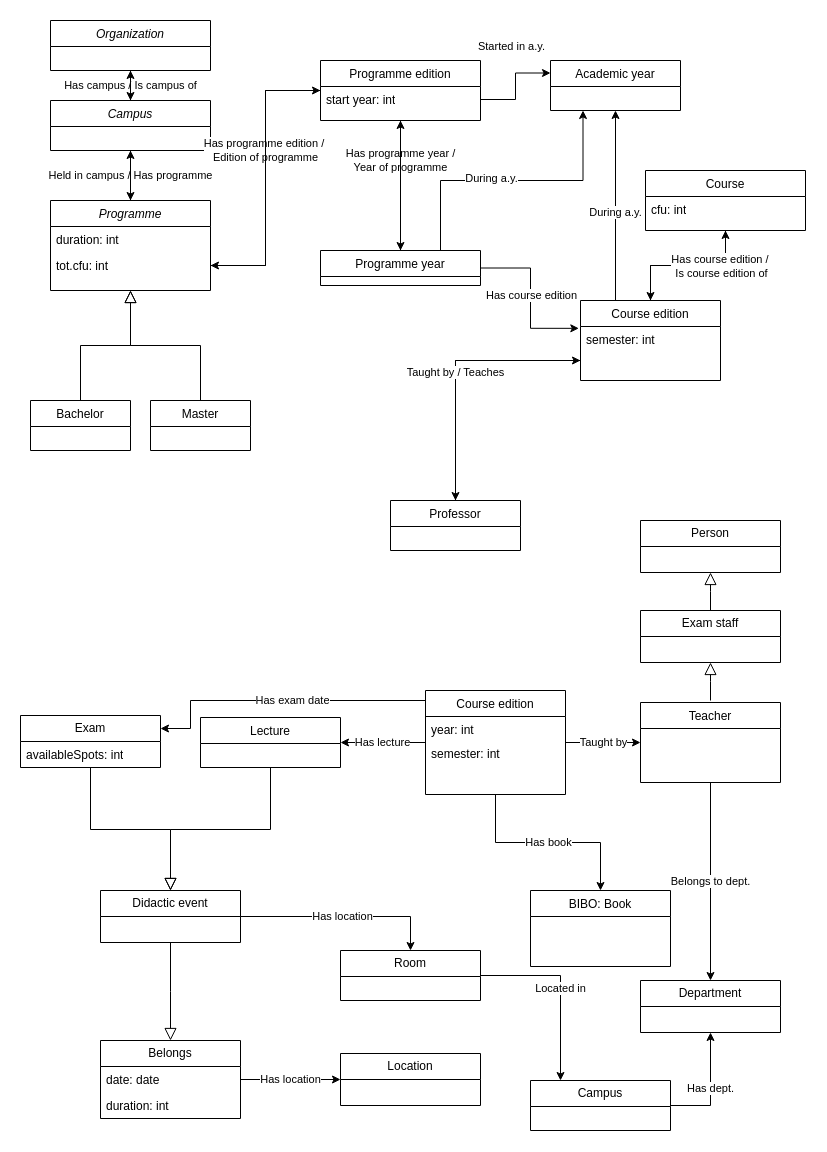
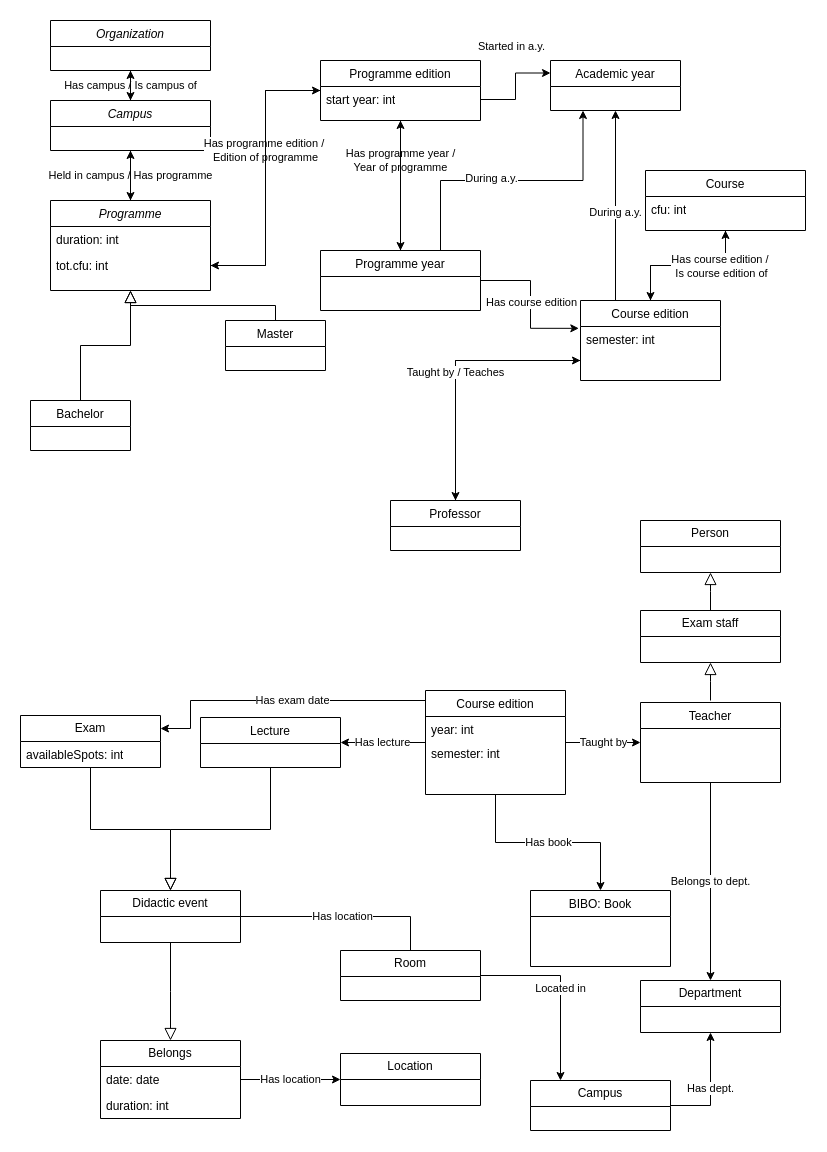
node "Programme year": size 160x35 -> 160x60
node "Master": moved (201, 426) -> (276, 346)
edge "Didactic event" -> "Room": arrowhead classic -> none
